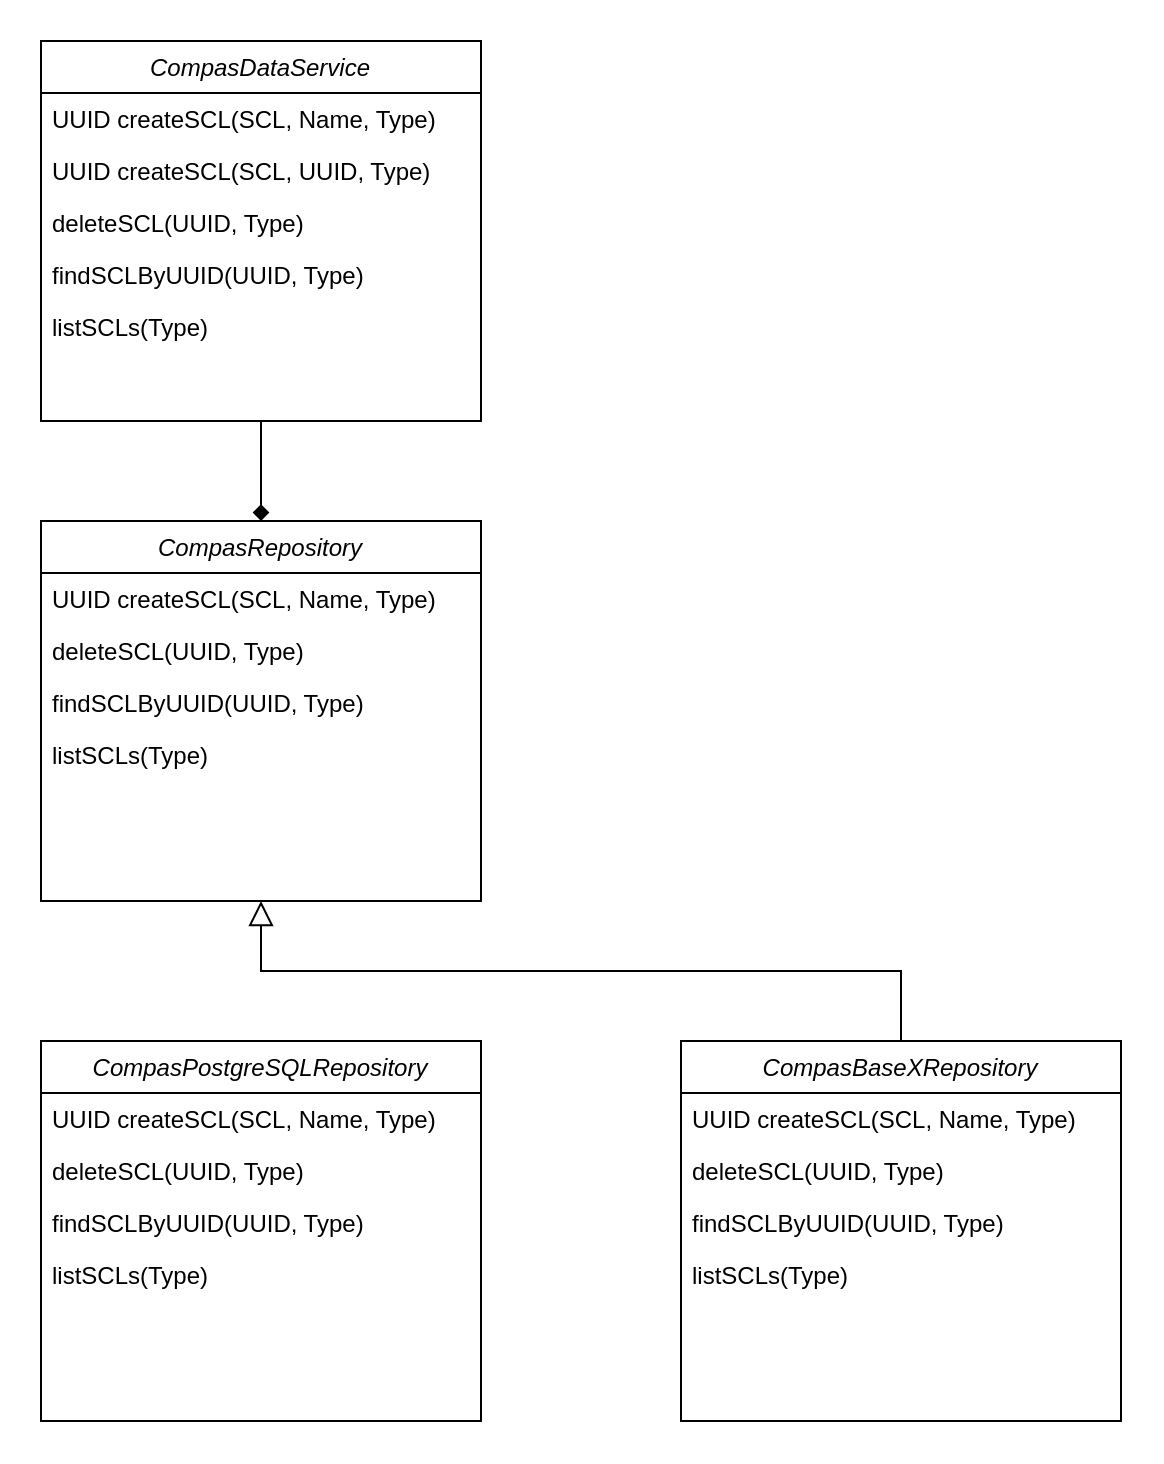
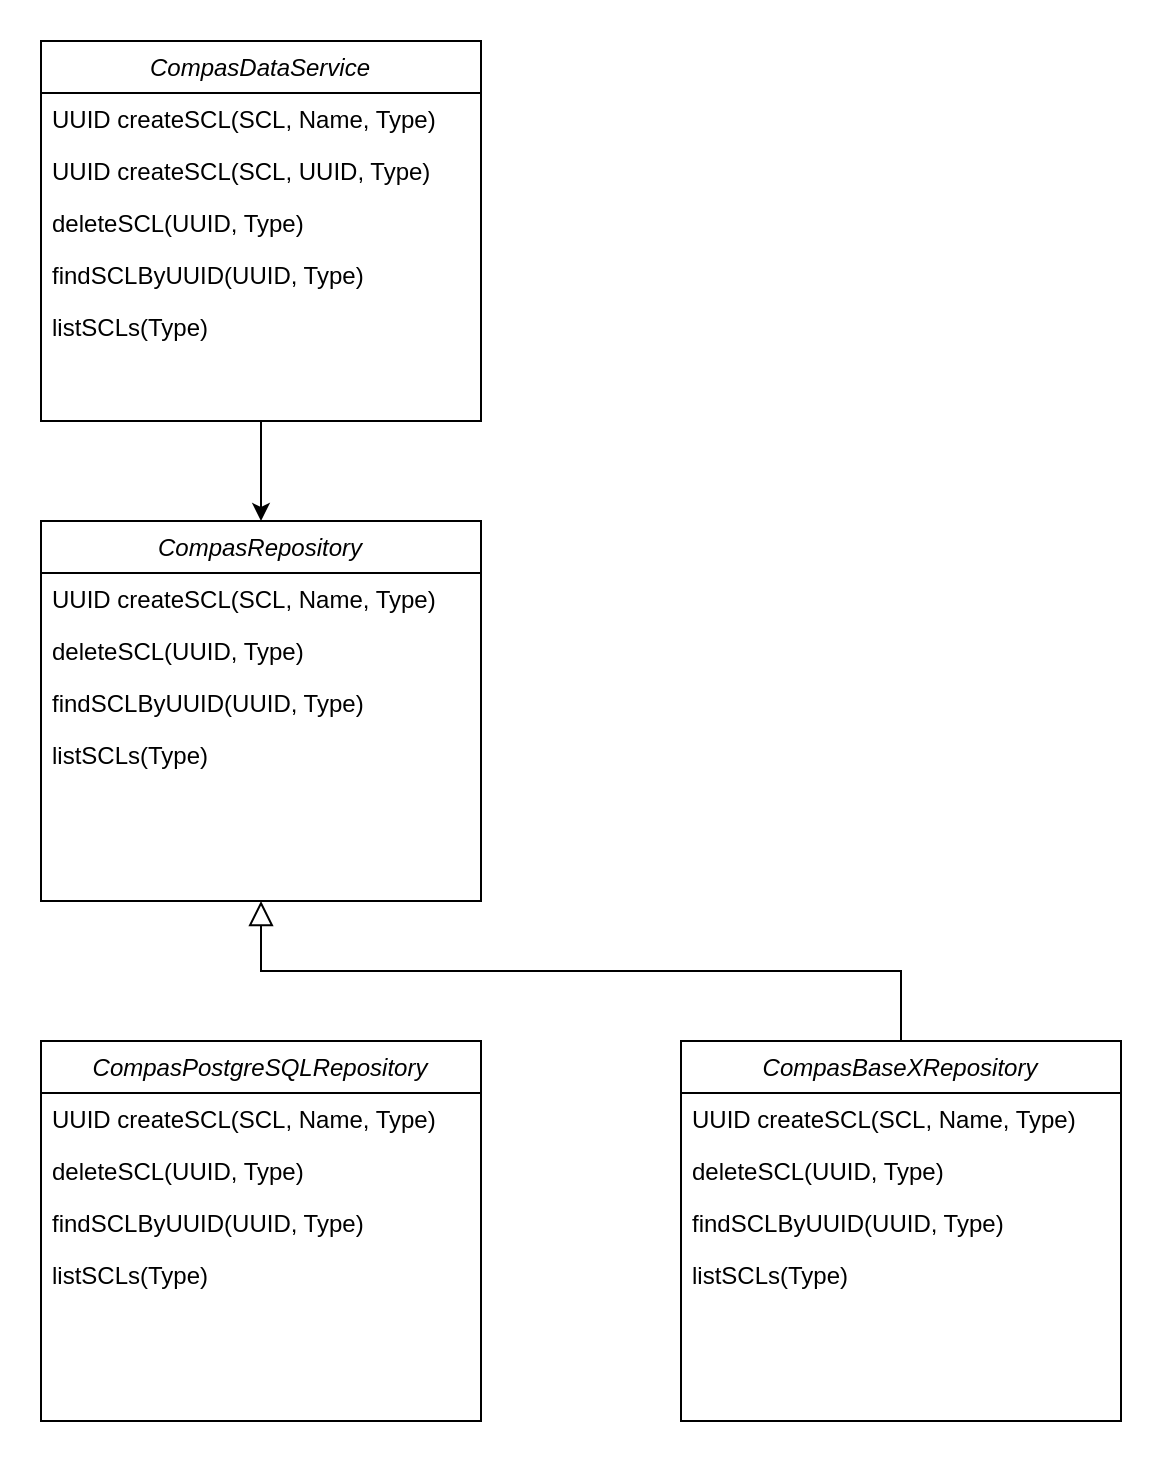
edge "CompasDataService" -> "CompasRepository": arrowhead diamond -> classic
